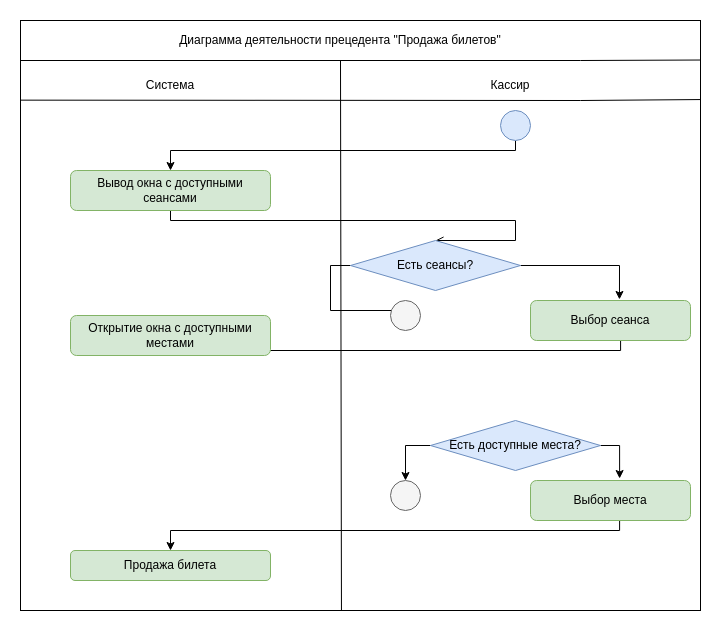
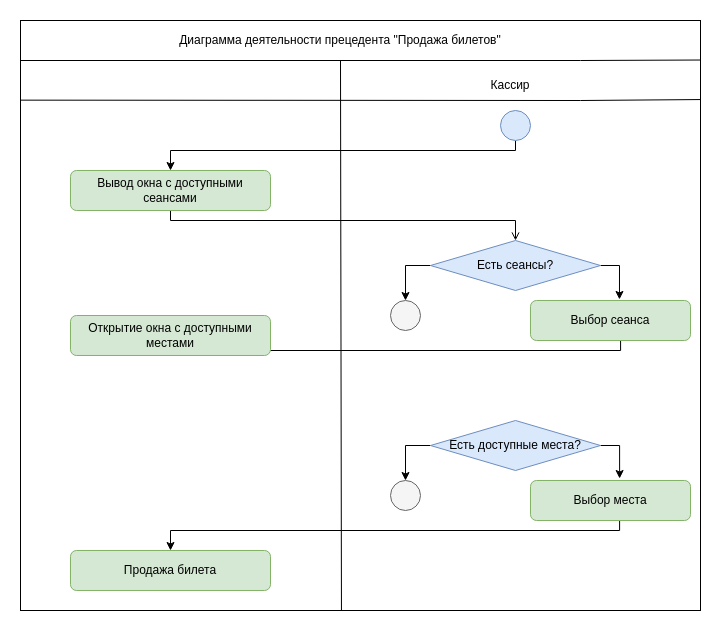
node "Система": removed
node "Есть сеансы?": moved (436, 266) -> (516, 266)
node "Продажа билета": size 200x30 -> 200x40
